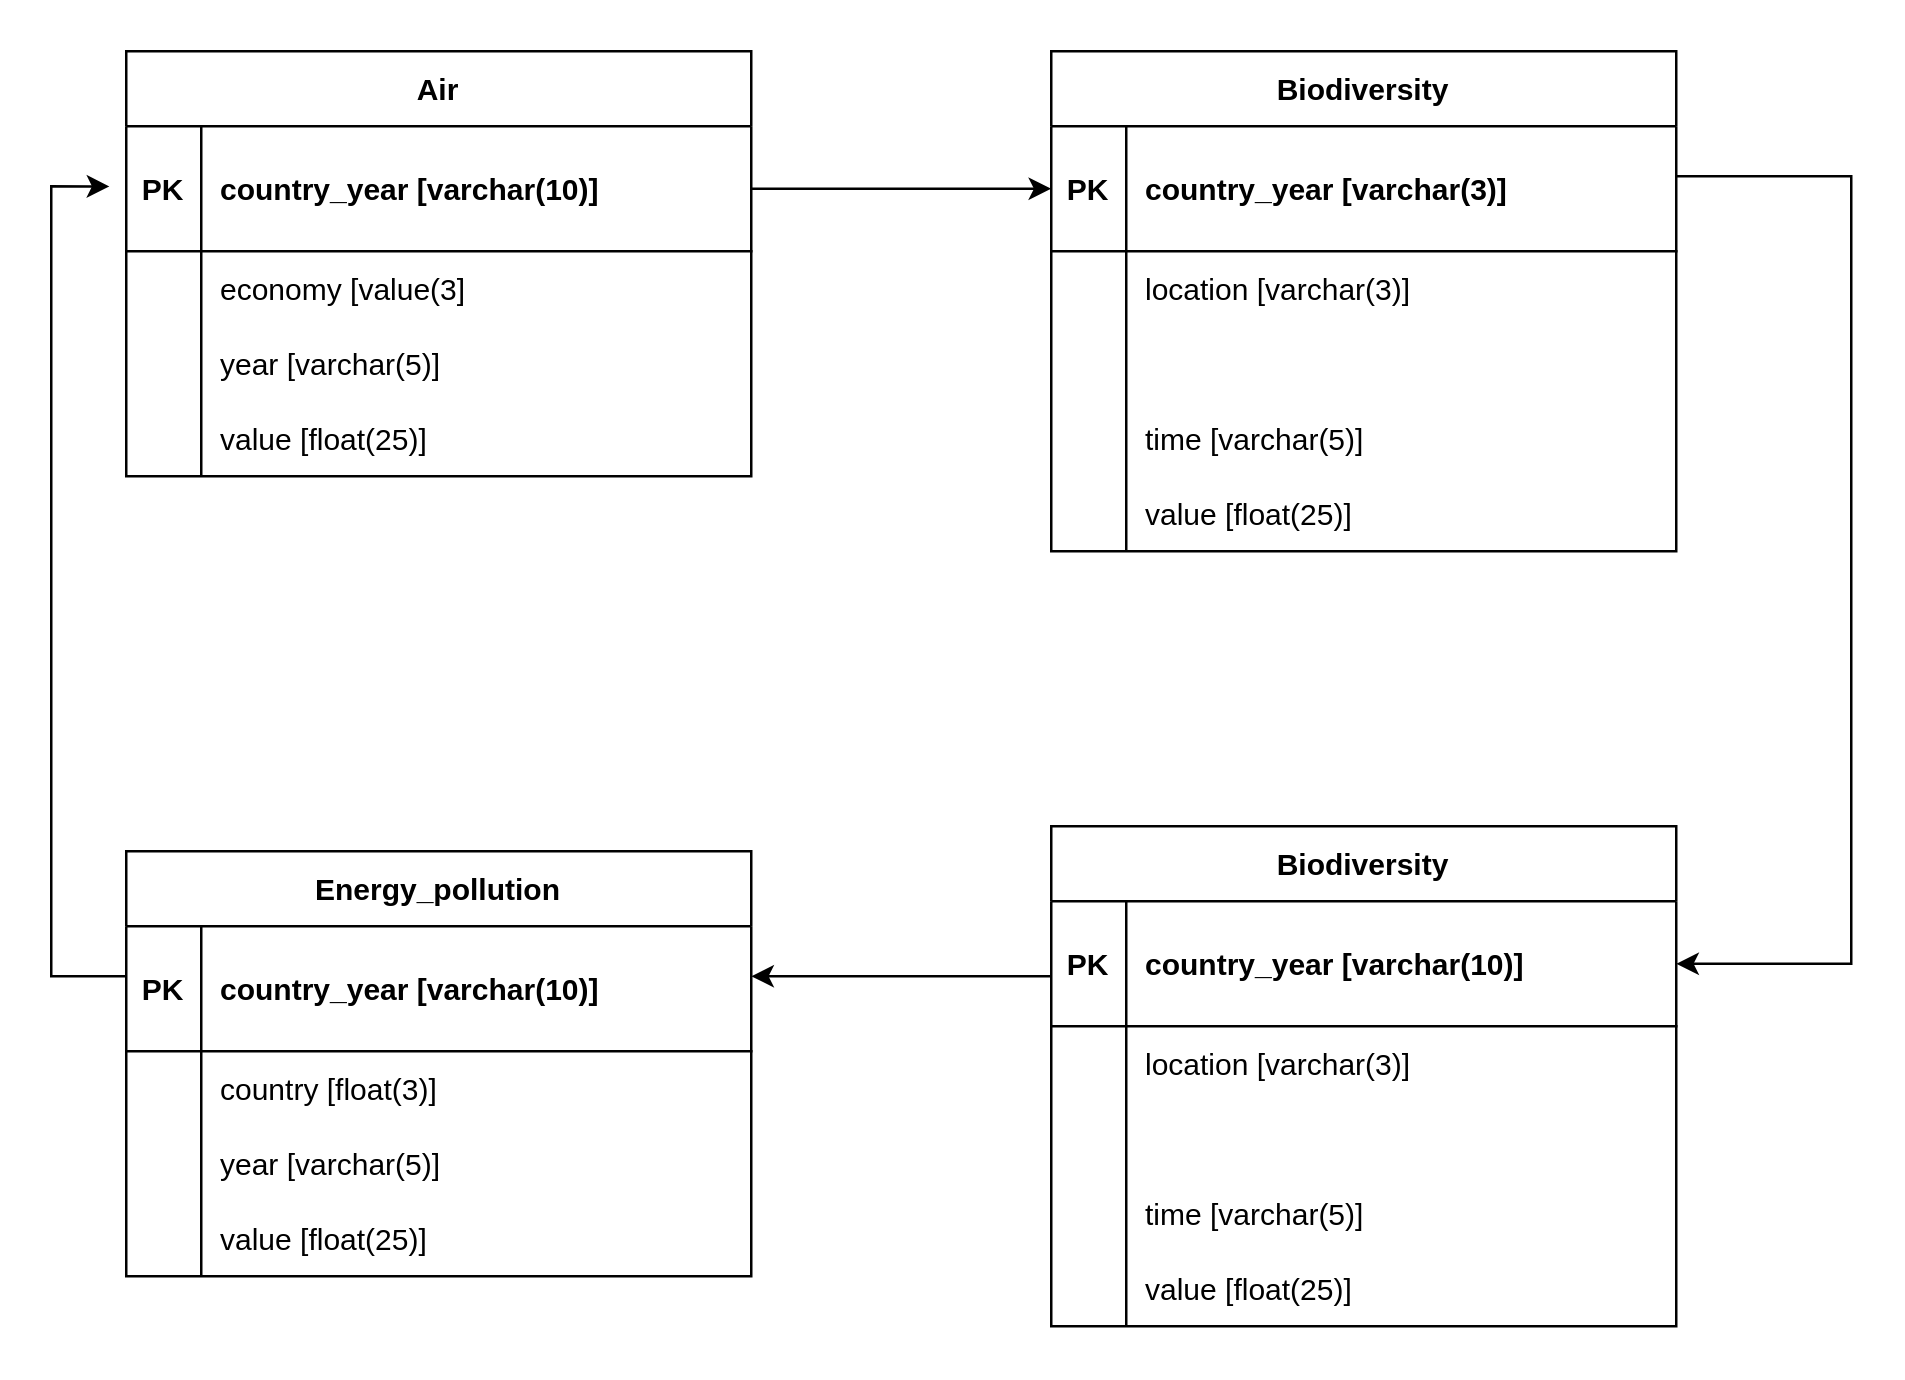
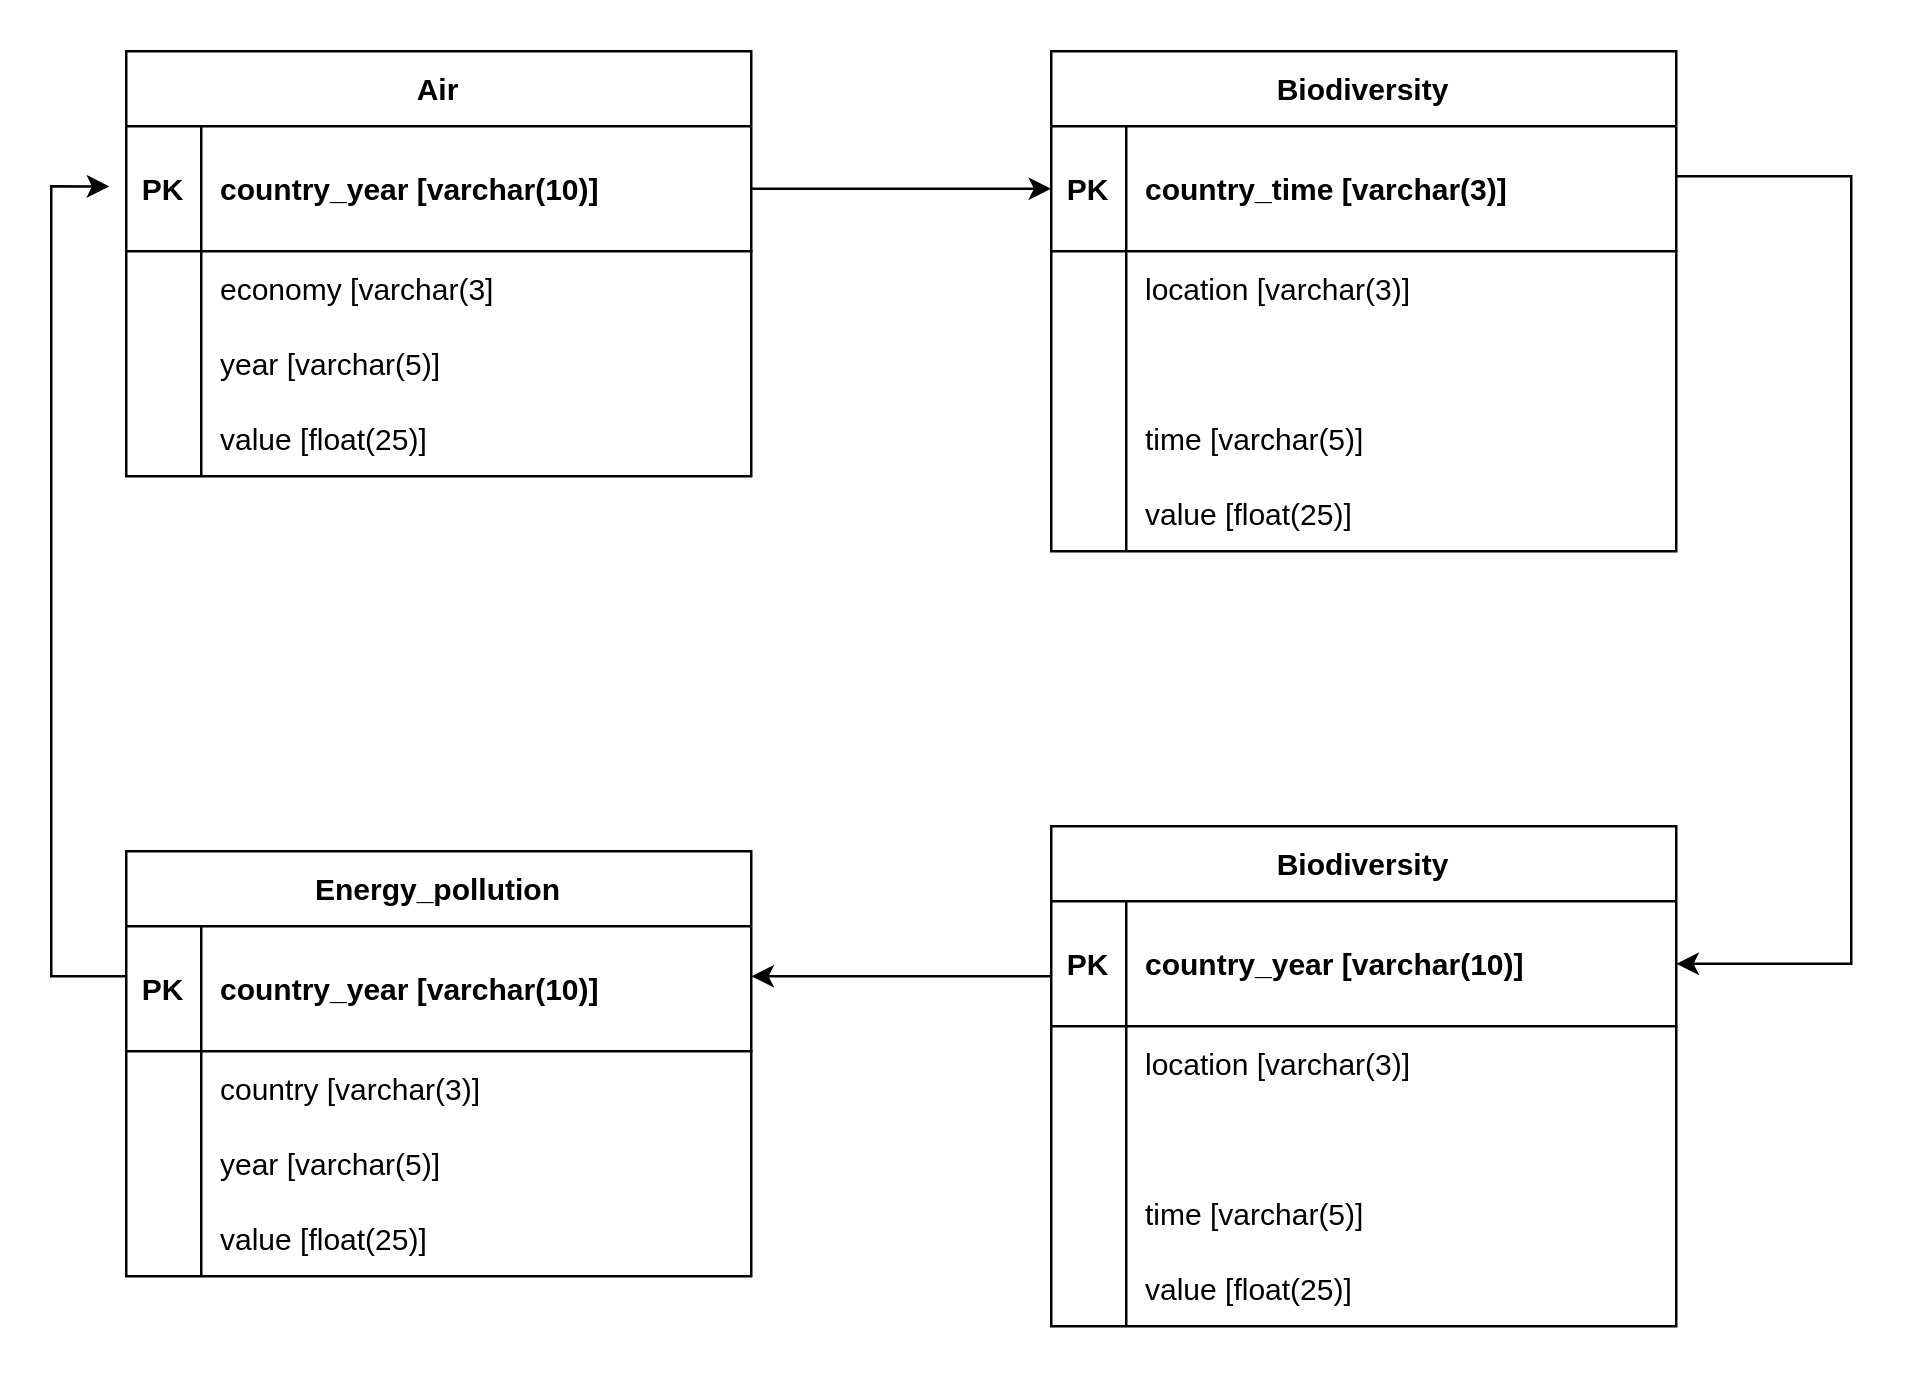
node "country_year [varchar(3)]": label "country_year [varchar(3)]" -> "country_time [varchar(3)]"
node "economy [value(3]": label "economy [value(3]" -> "economy [varchar(3]"
node "country [float(3)]": label "country [float(3)]" -> "country [varchar(3)]"
